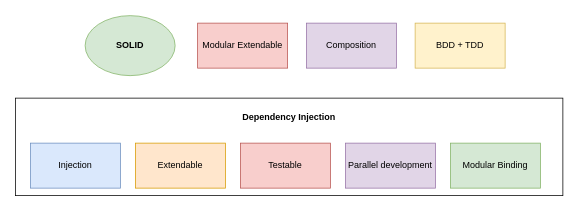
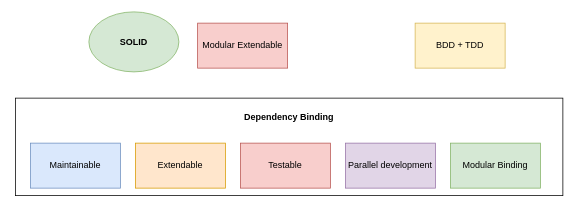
node "SOLID": moved (130, 45) -> (134, 42)
node "Composition": removed
node "Dependency Injection": label "Dependency Injection" -> "Dependency Binding"
node "Injection": label "Injection" -> "Maintainable"
